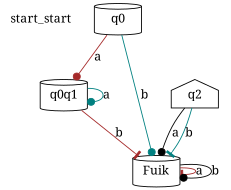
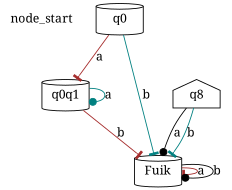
node "start_start": label "start_start" -> "node_start"
edge "q0" -> "q0q1": arrowhead dot -> tee
edge "q0" -> "Fuik": arrowhead dot -> tee
node "q2": label "q2" -> "q8"
